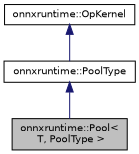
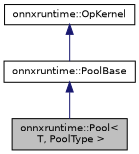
node "onnxruntime::PoolType": label "onnxruntime::PoolType" -> "onnxruntime::PoolBase"
